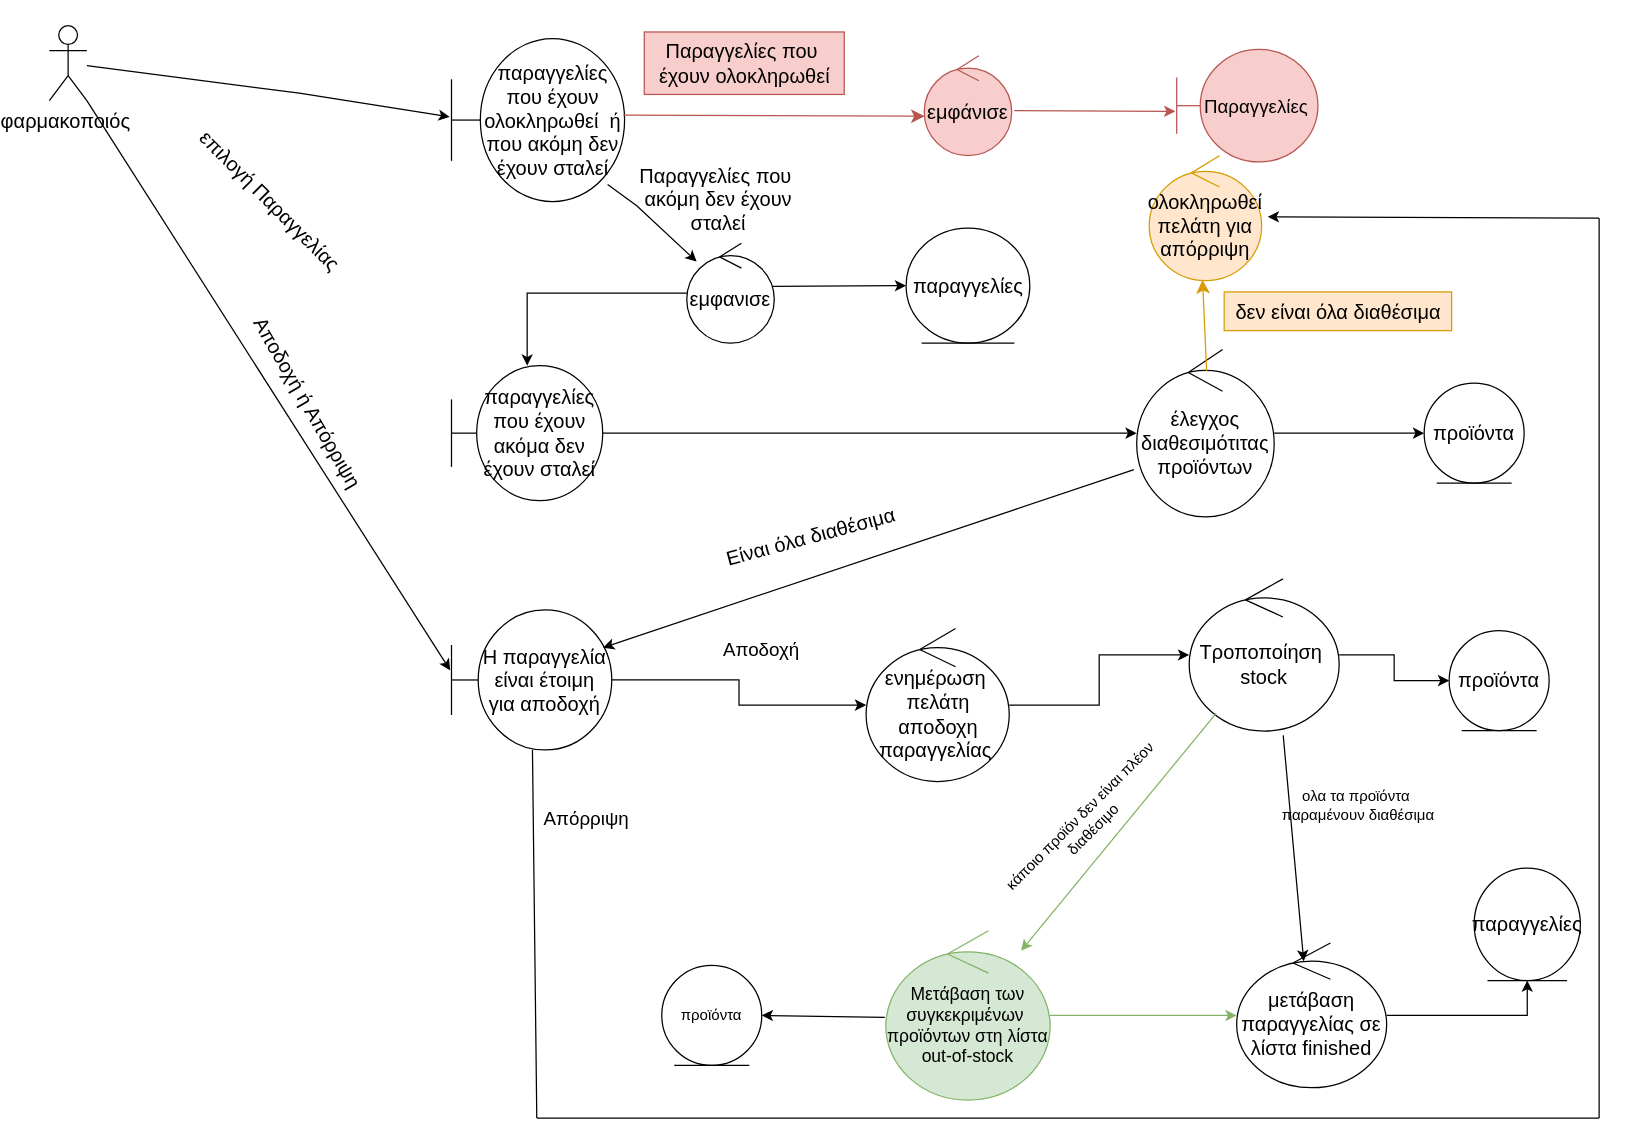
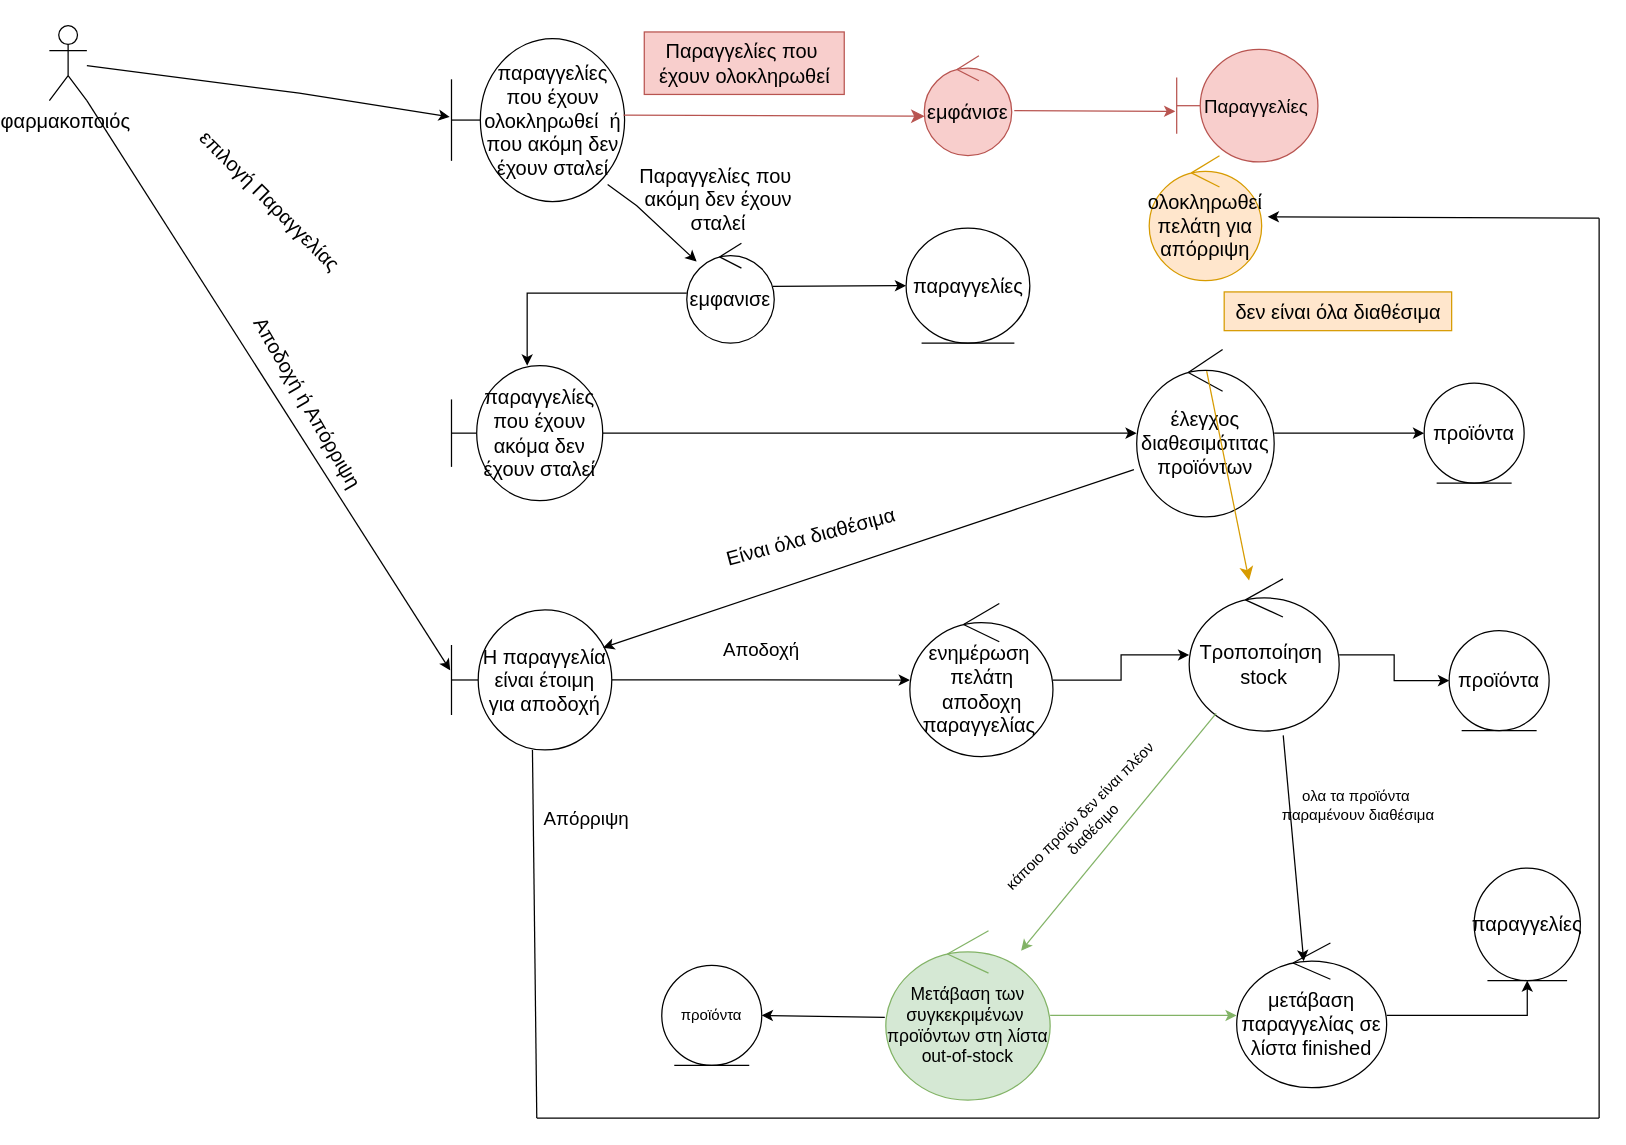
edge "έλεγχος διαθεσιμότιτας προϊόντων" -> "ολοκληρωθεί πελάτη για απόρριψη": now "έλεγχος διαθεσιμότιτας προϊόντων" -> "Τροποποίηση stock"
node "ενημέρωση πελάτη αποδοχη παραγγελίας": moved (938, 705) -> (982, 680)
